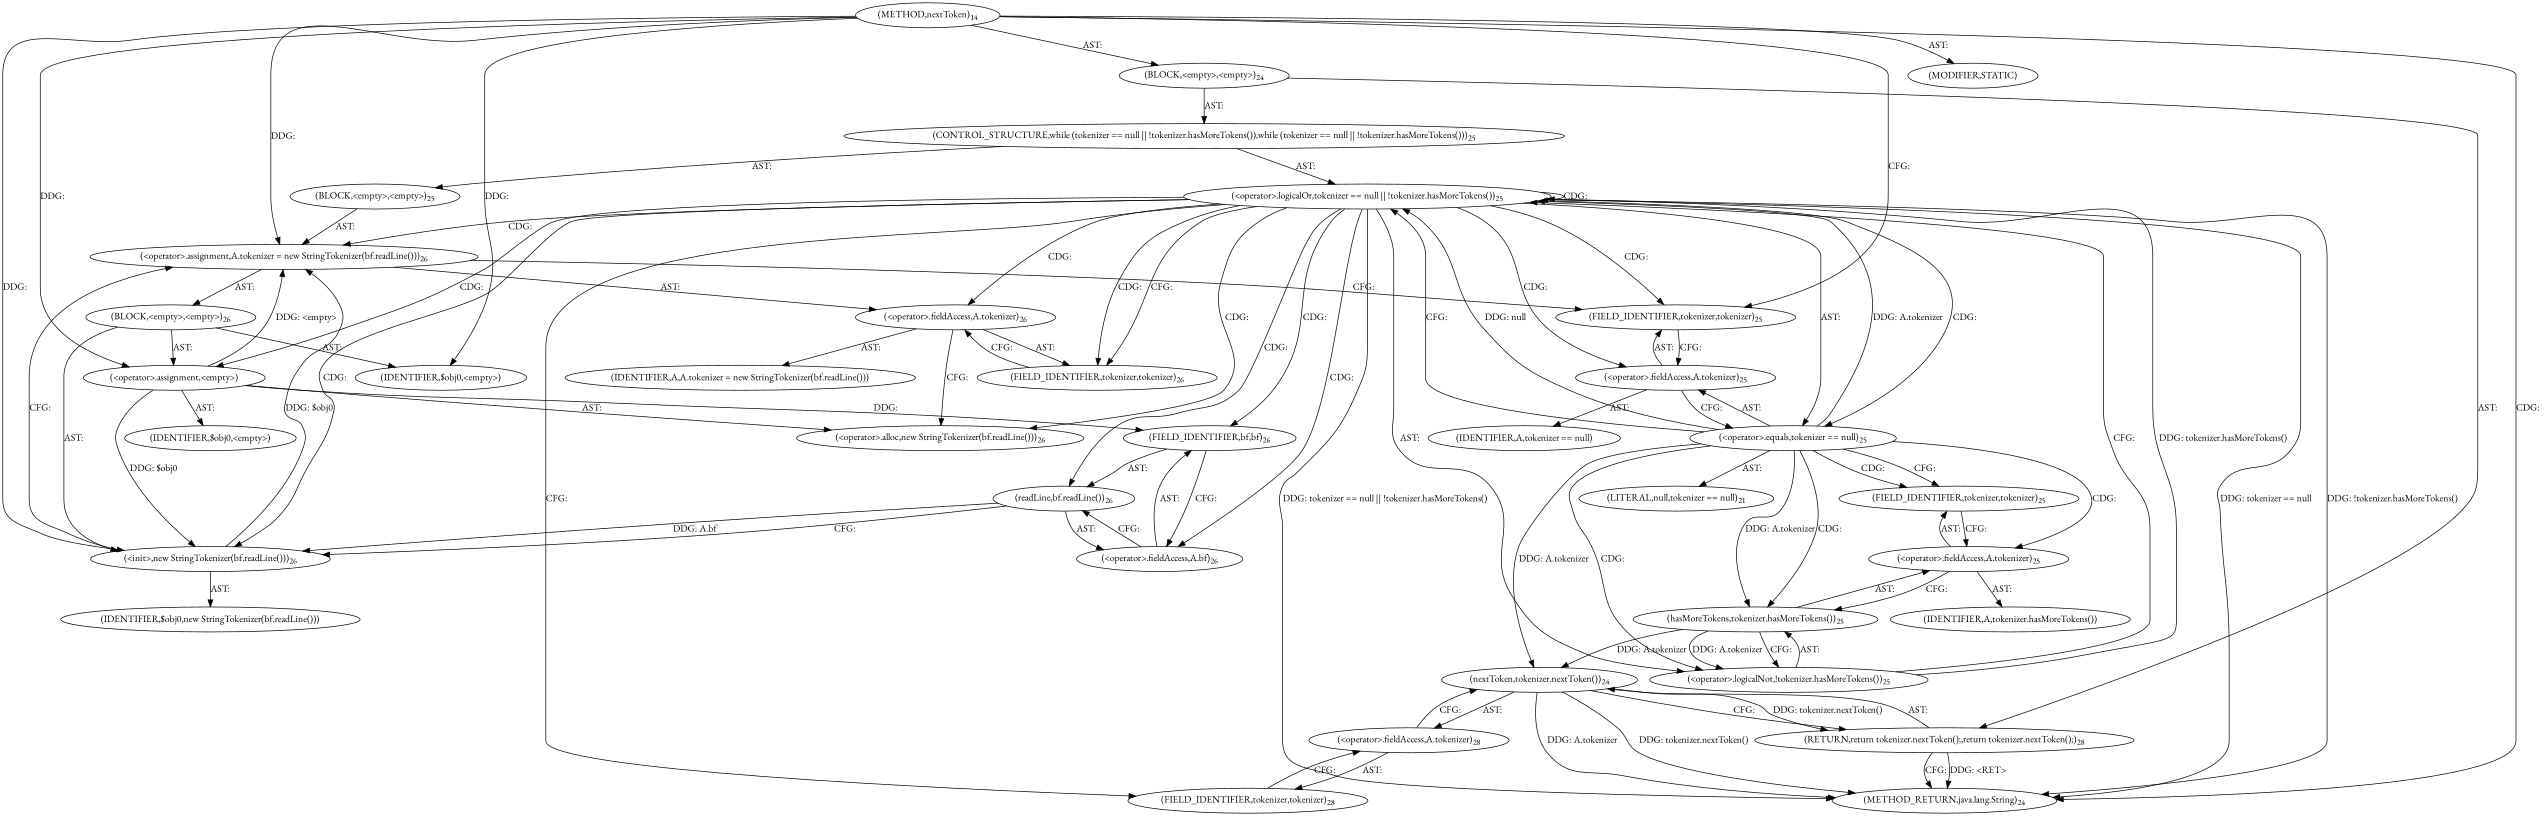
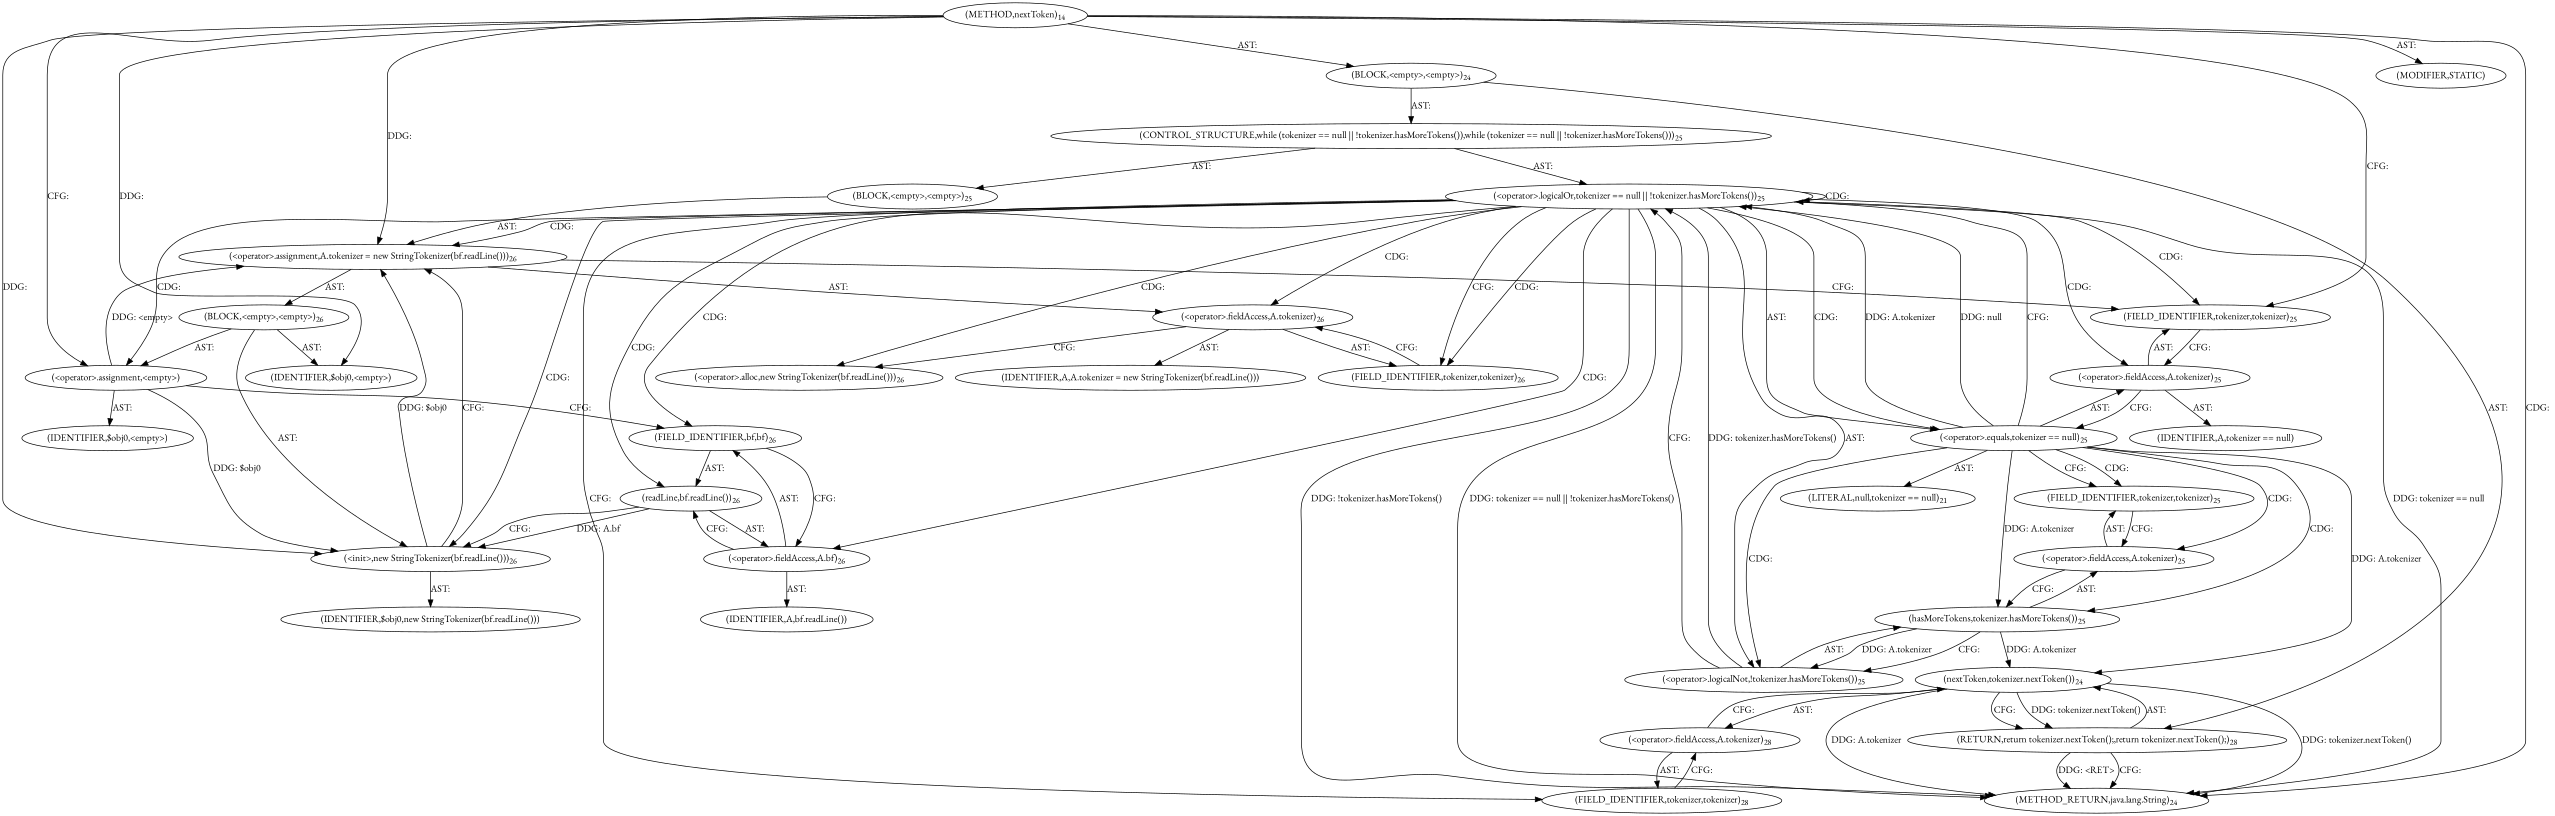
edge "(METHOD,nextToken)" -> "(<operator>.assignment,<empty>)": label "DDG: " -> "CFG: "
edge "(<operator>.assignment,<empty>)" -> "(FIELD_IDENTIFIER,bf,bf)": label "DDG: " -> "CFG: "
edge "(<operator>.assignment,<empty>)" -> "(<operator>.alloc,new StringTokenizer(bf.readLine()))": removed, label "AST:"
node "(IDENTIFIER,A,bf.readLine())": added
node "(IDENTIFIER,A,tokenizer.hasMoreTokens())": removed
